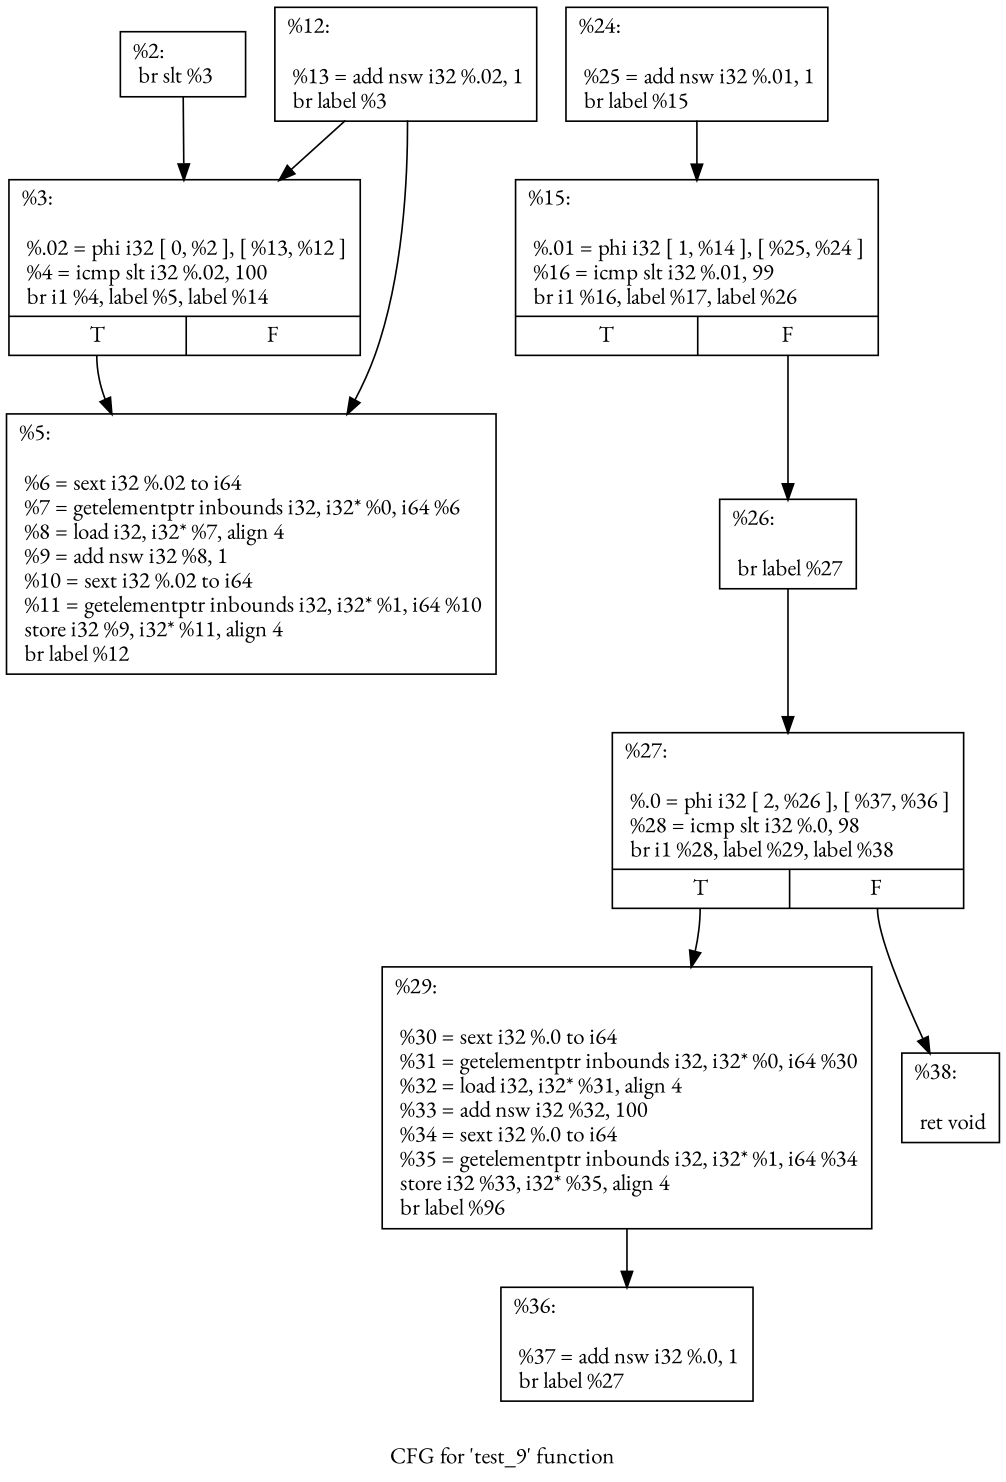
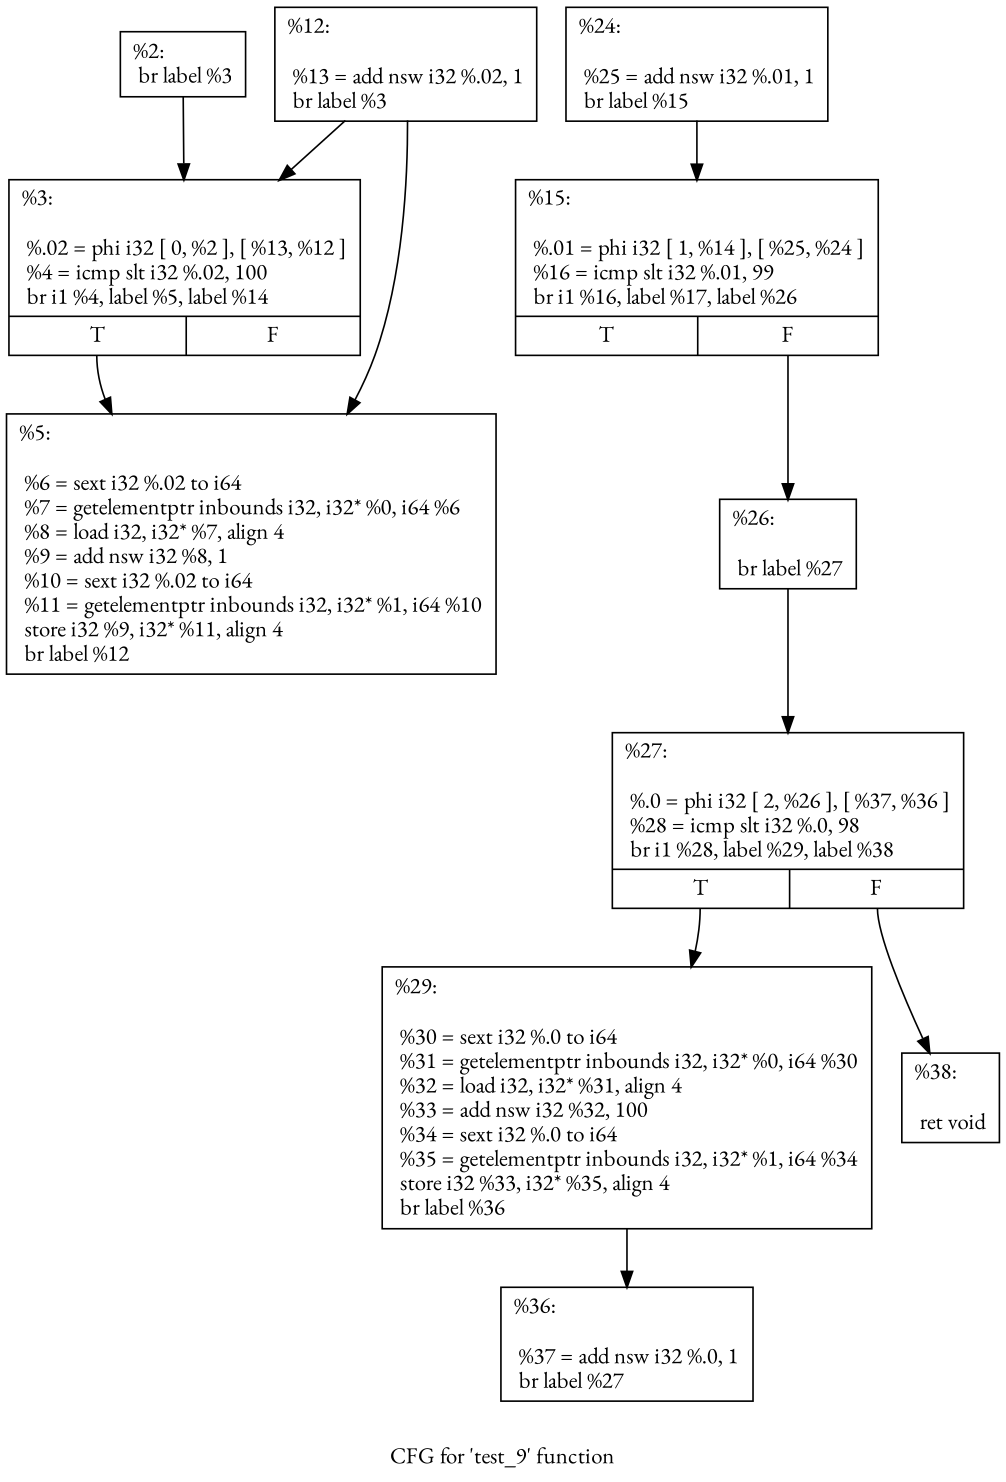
node "%2:": text "br slt %3" -> "br label %3"
node "%29:": text "br label %96" -> "br label %36"
